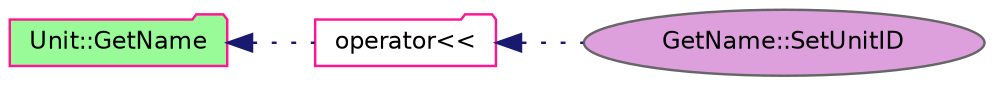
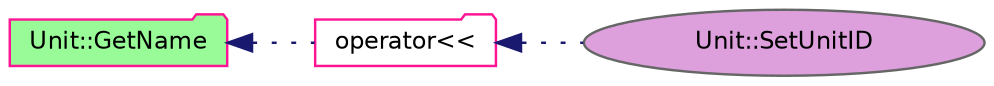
node "GetName::SetUnitID": label "GetName::SetUnitID" -> "Unit::SetUnitID"
